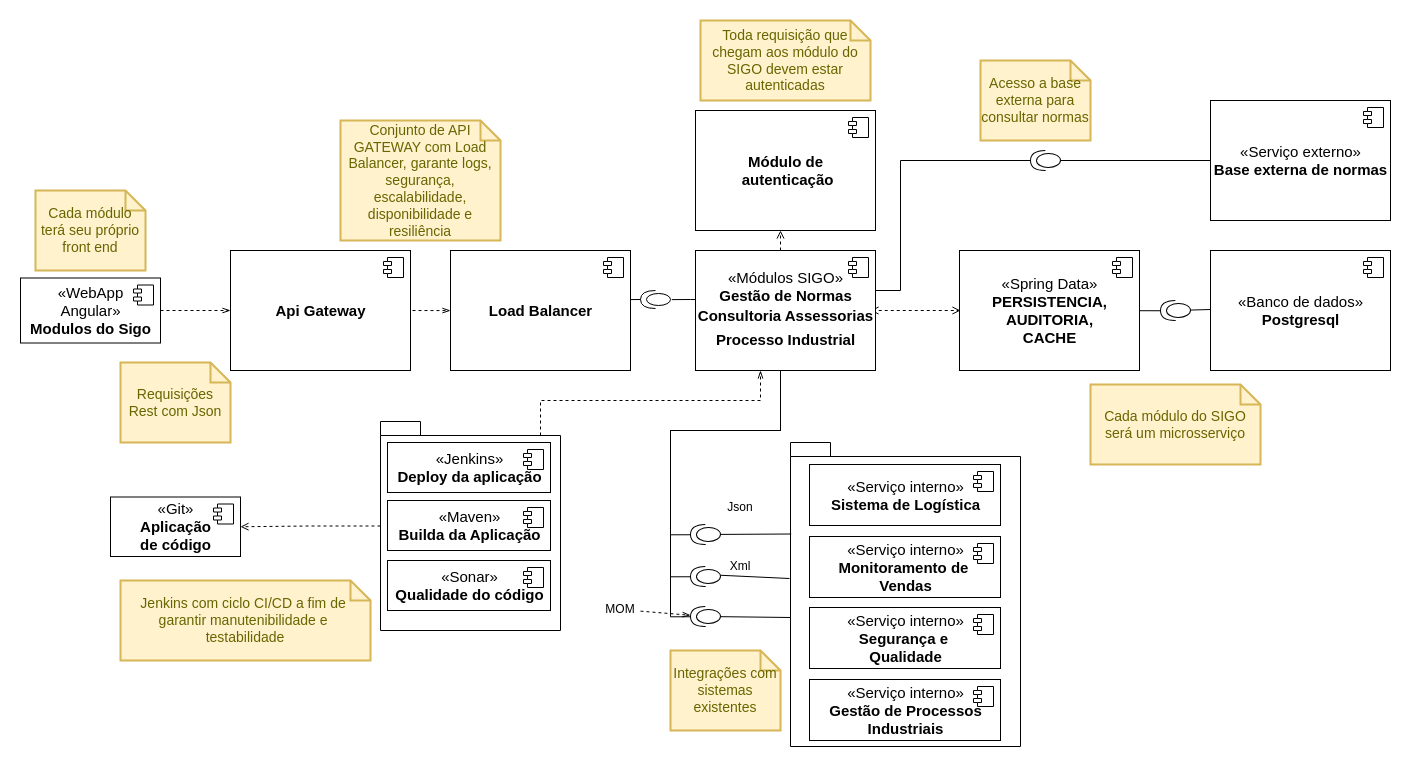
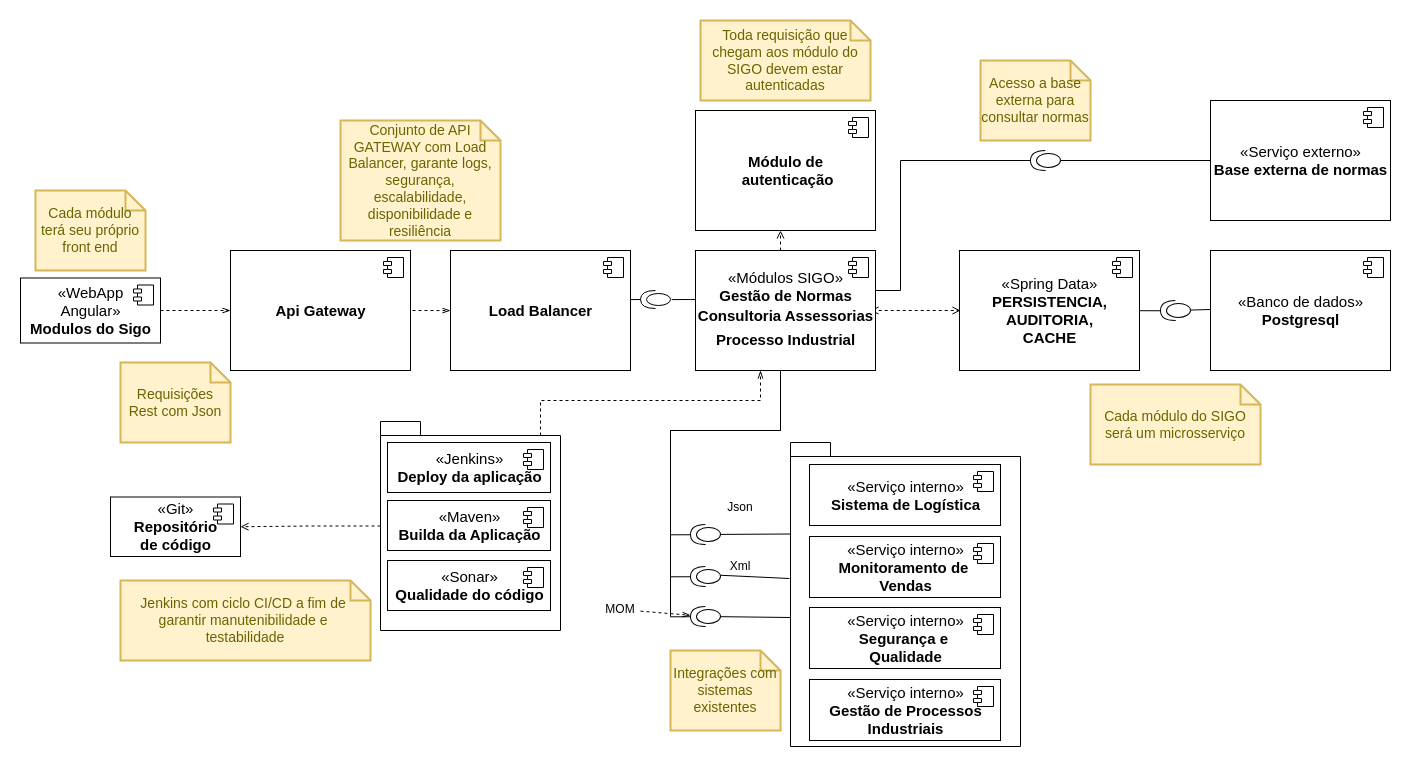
node "«Git» Aplicação de código": label "«Git» Aplicação de código" -> "«Git» Repositório de código"
